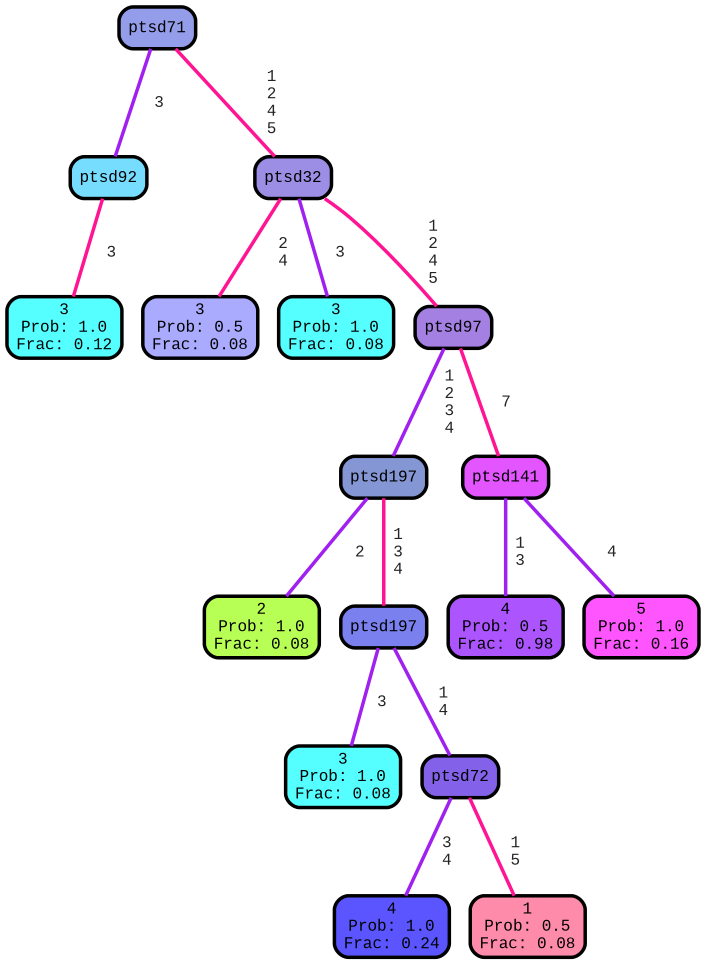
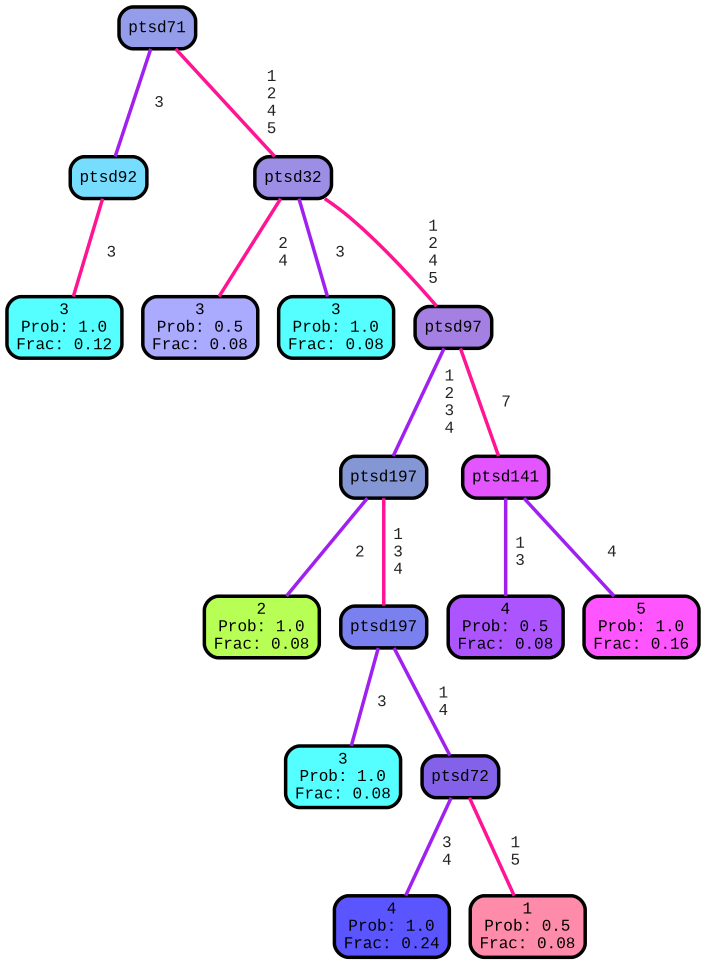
node "4 Prob: 0.5 Frac: 0.98": label "4 Prob: 0.5 Frac: 0.98" -> "4 Prob: 0.5 Frac: 0.08"
